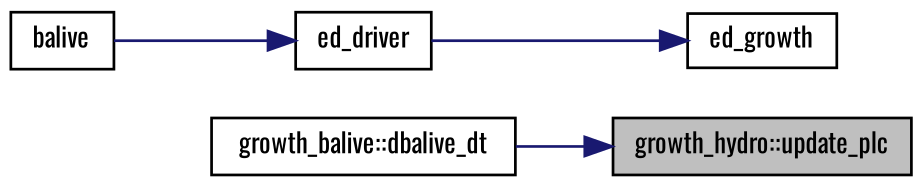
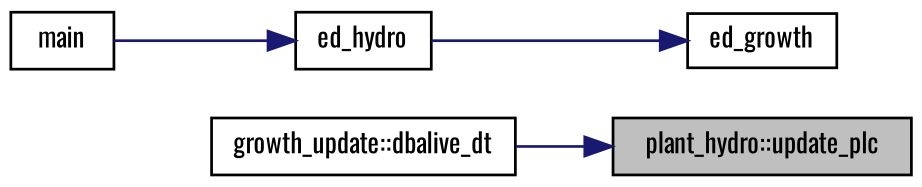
node "balive": label "balive" -> "main"
node "ed_driver": label "ed_driver" -> "ed_hydro"
node "growth_balive::dbalive_dt": label "growth_balive::dbalive_dt" -> "growth_update::dbalive_dt"
node "growth_hydro::update_plc": label "growth_hydro::update_plc" -> "plant_hydro::update_plc"
